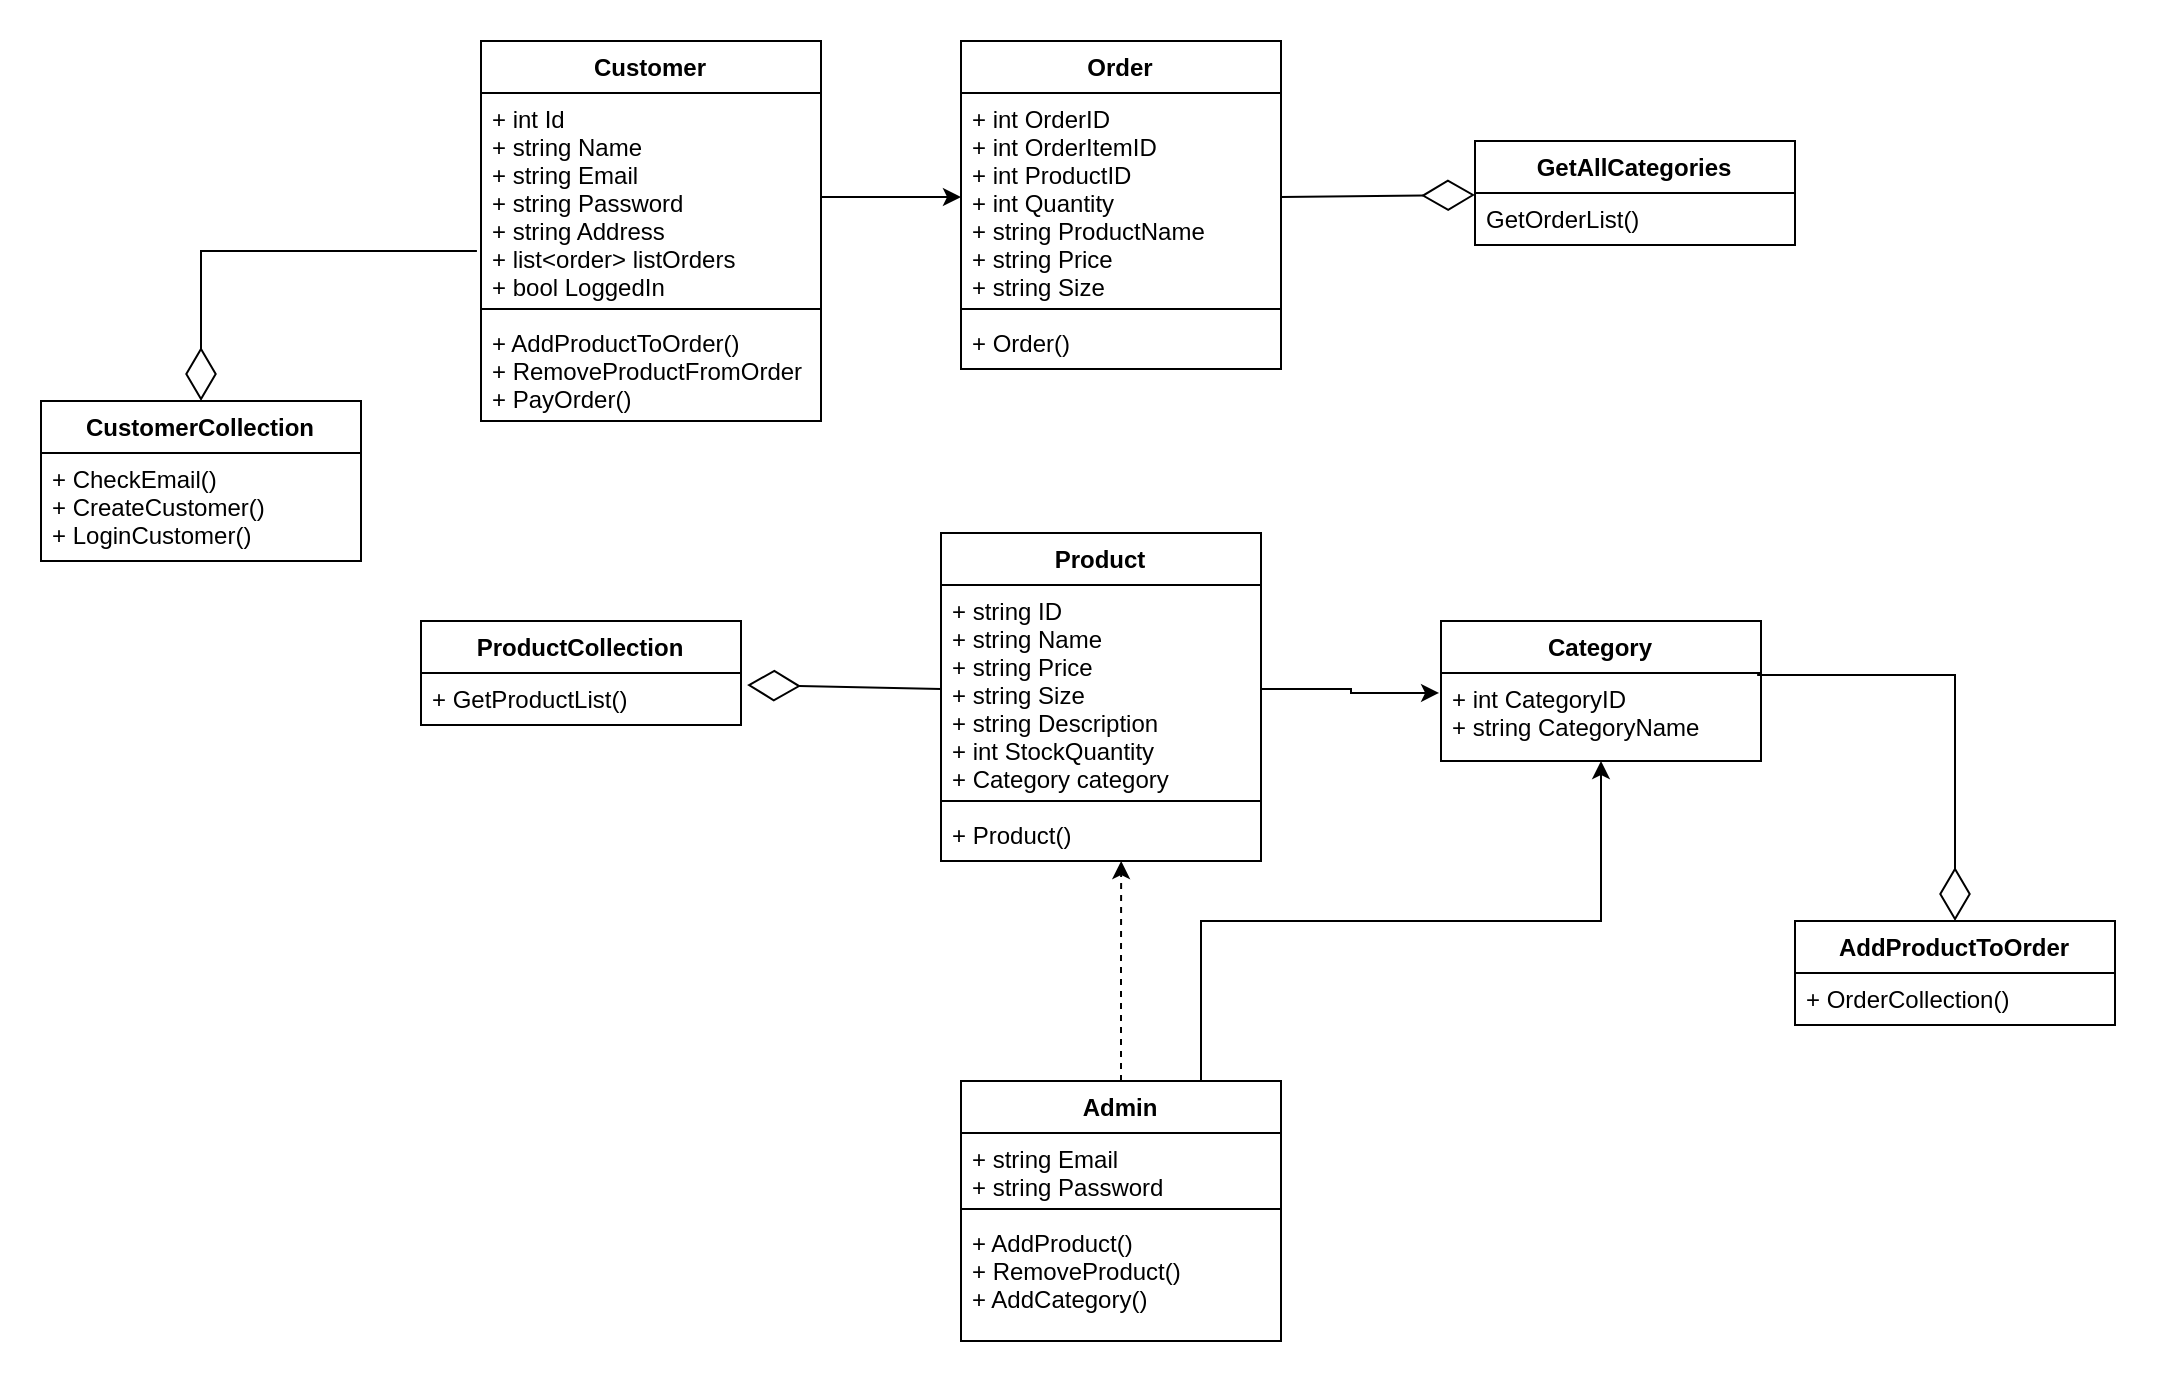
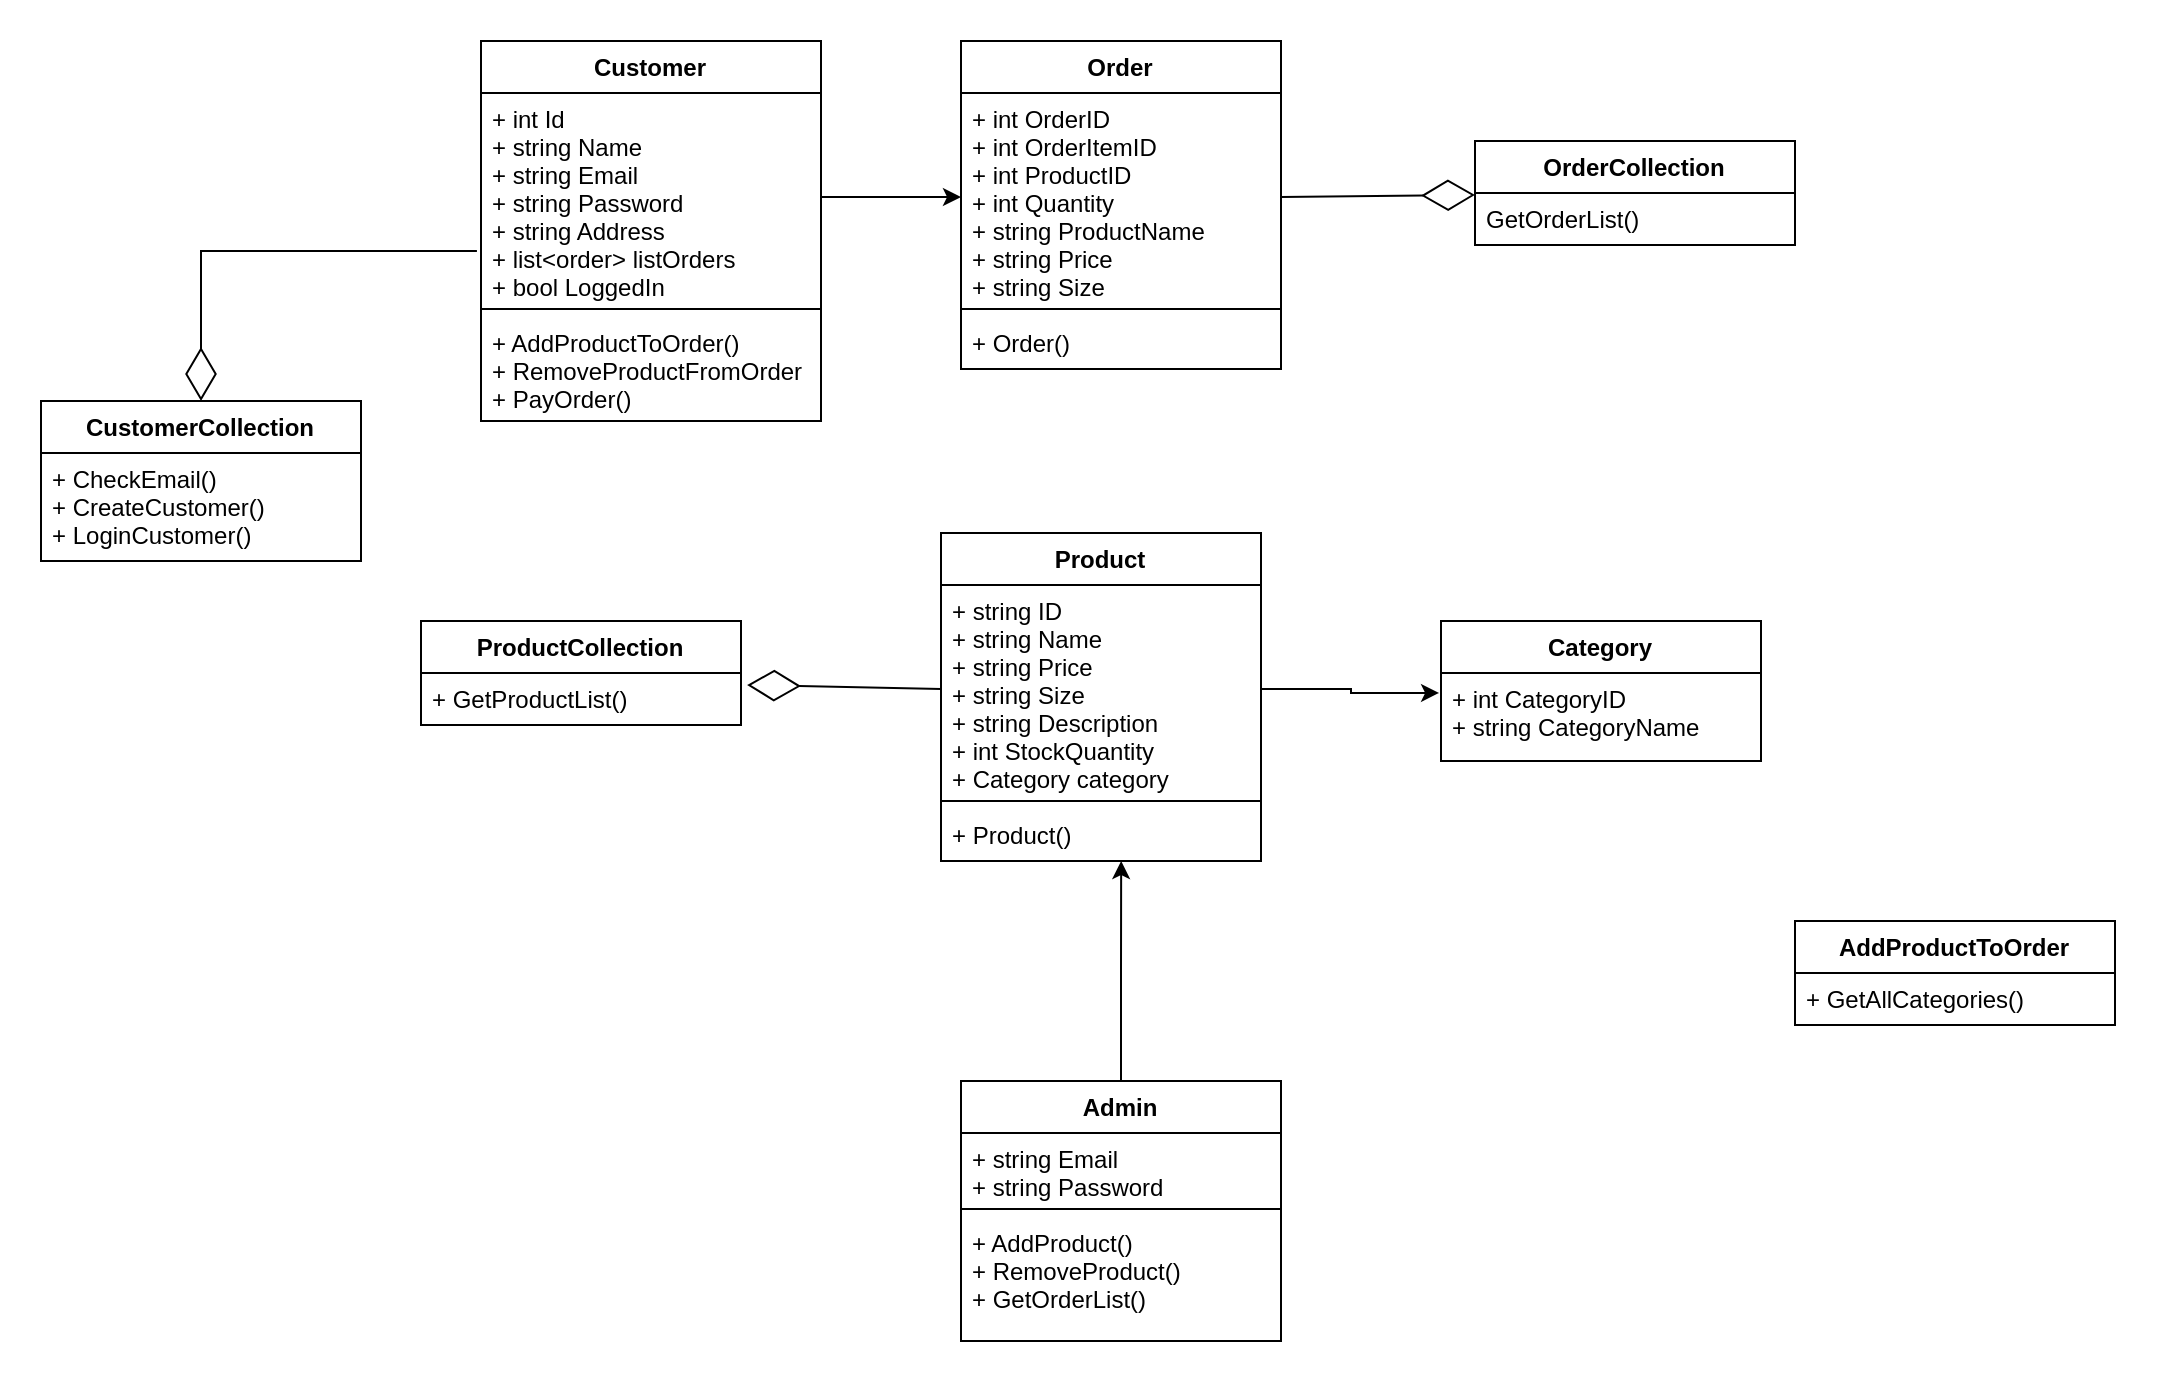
node "GetAllCategories": label "GetAllCategories" -> "OrderCollection"
edge "+ int CategoryID + string CategoryName" -> "AddProductToOrder": removed
edge "Admin" -> "Category": removed
edge "Admin" -> "+ Product()": style dashed -> solid
node "+ OrderCollection()": label "+ OrderCollection()" -> "+ GetAllCategories()"
node "+ AddProduct() + RemoveProduct() + AddCategory()": label "+ AddProduct() + RemoveProduct() + AddCategory()" -> "+ AddProduct() + RemoveProduct() + GetOrderList()"
